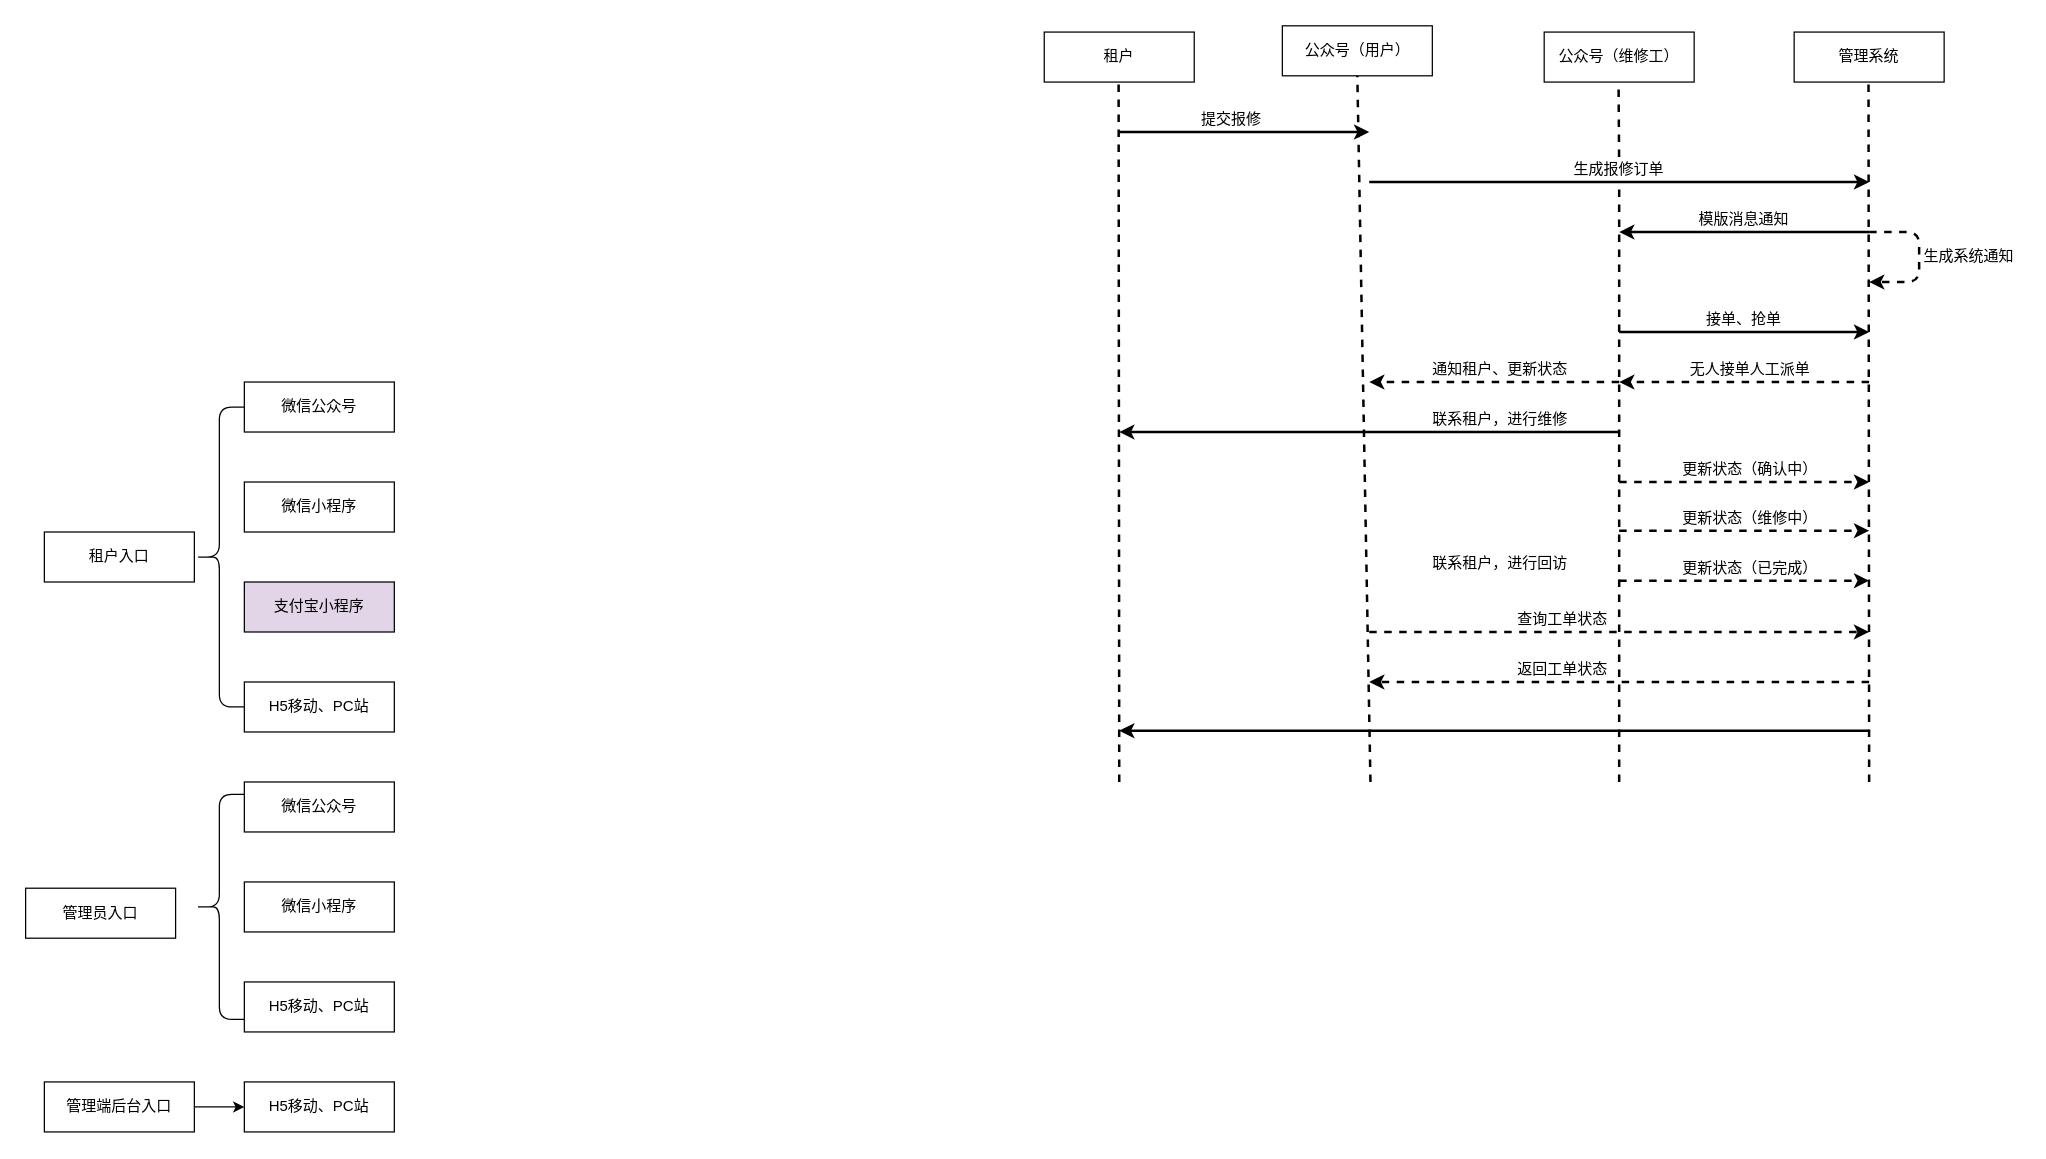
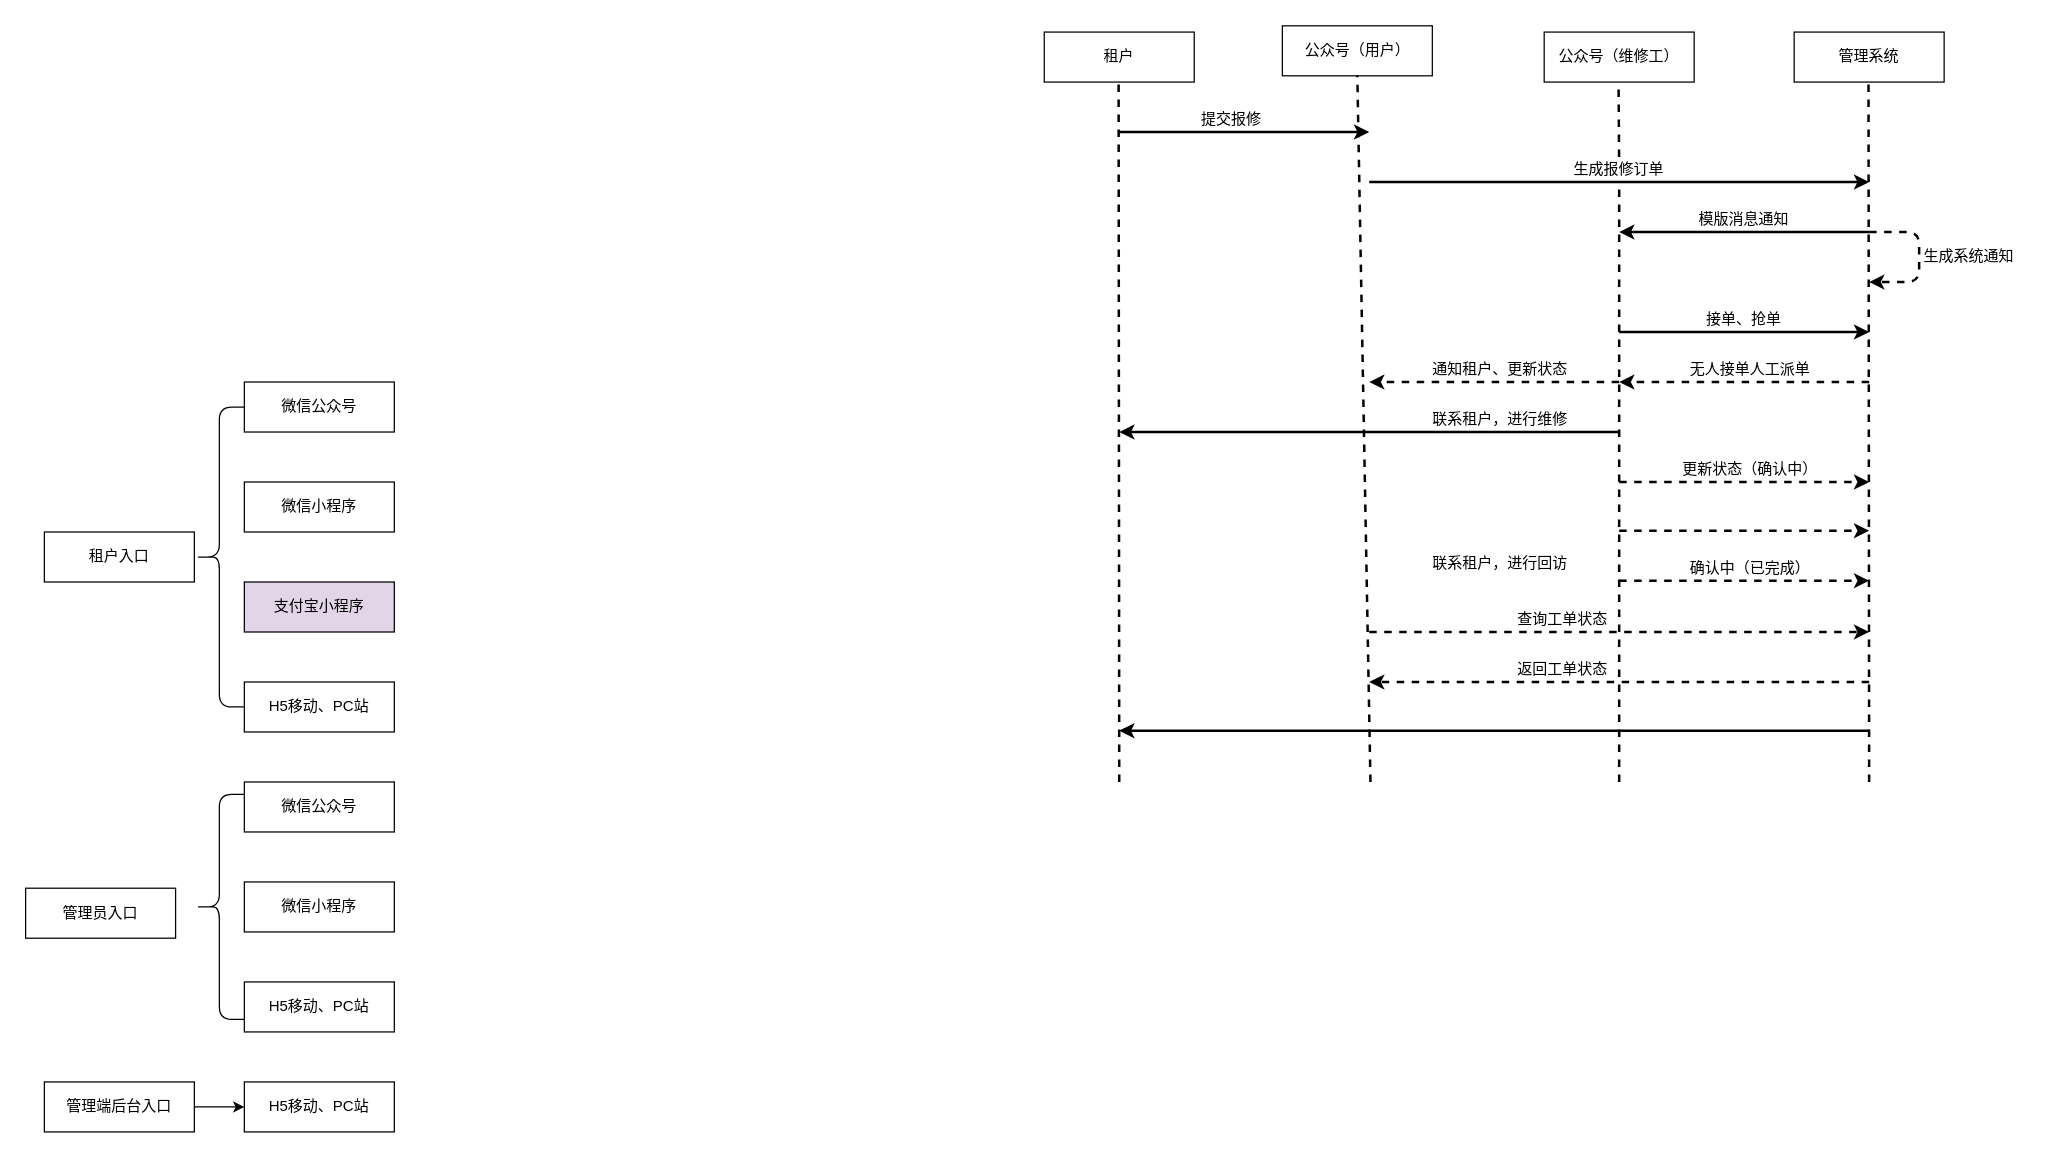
node "更新状态（维修中）": removed
node "更新状态（已完成）": label "更新状态（已完成）" -> "确认中（已完成）"
